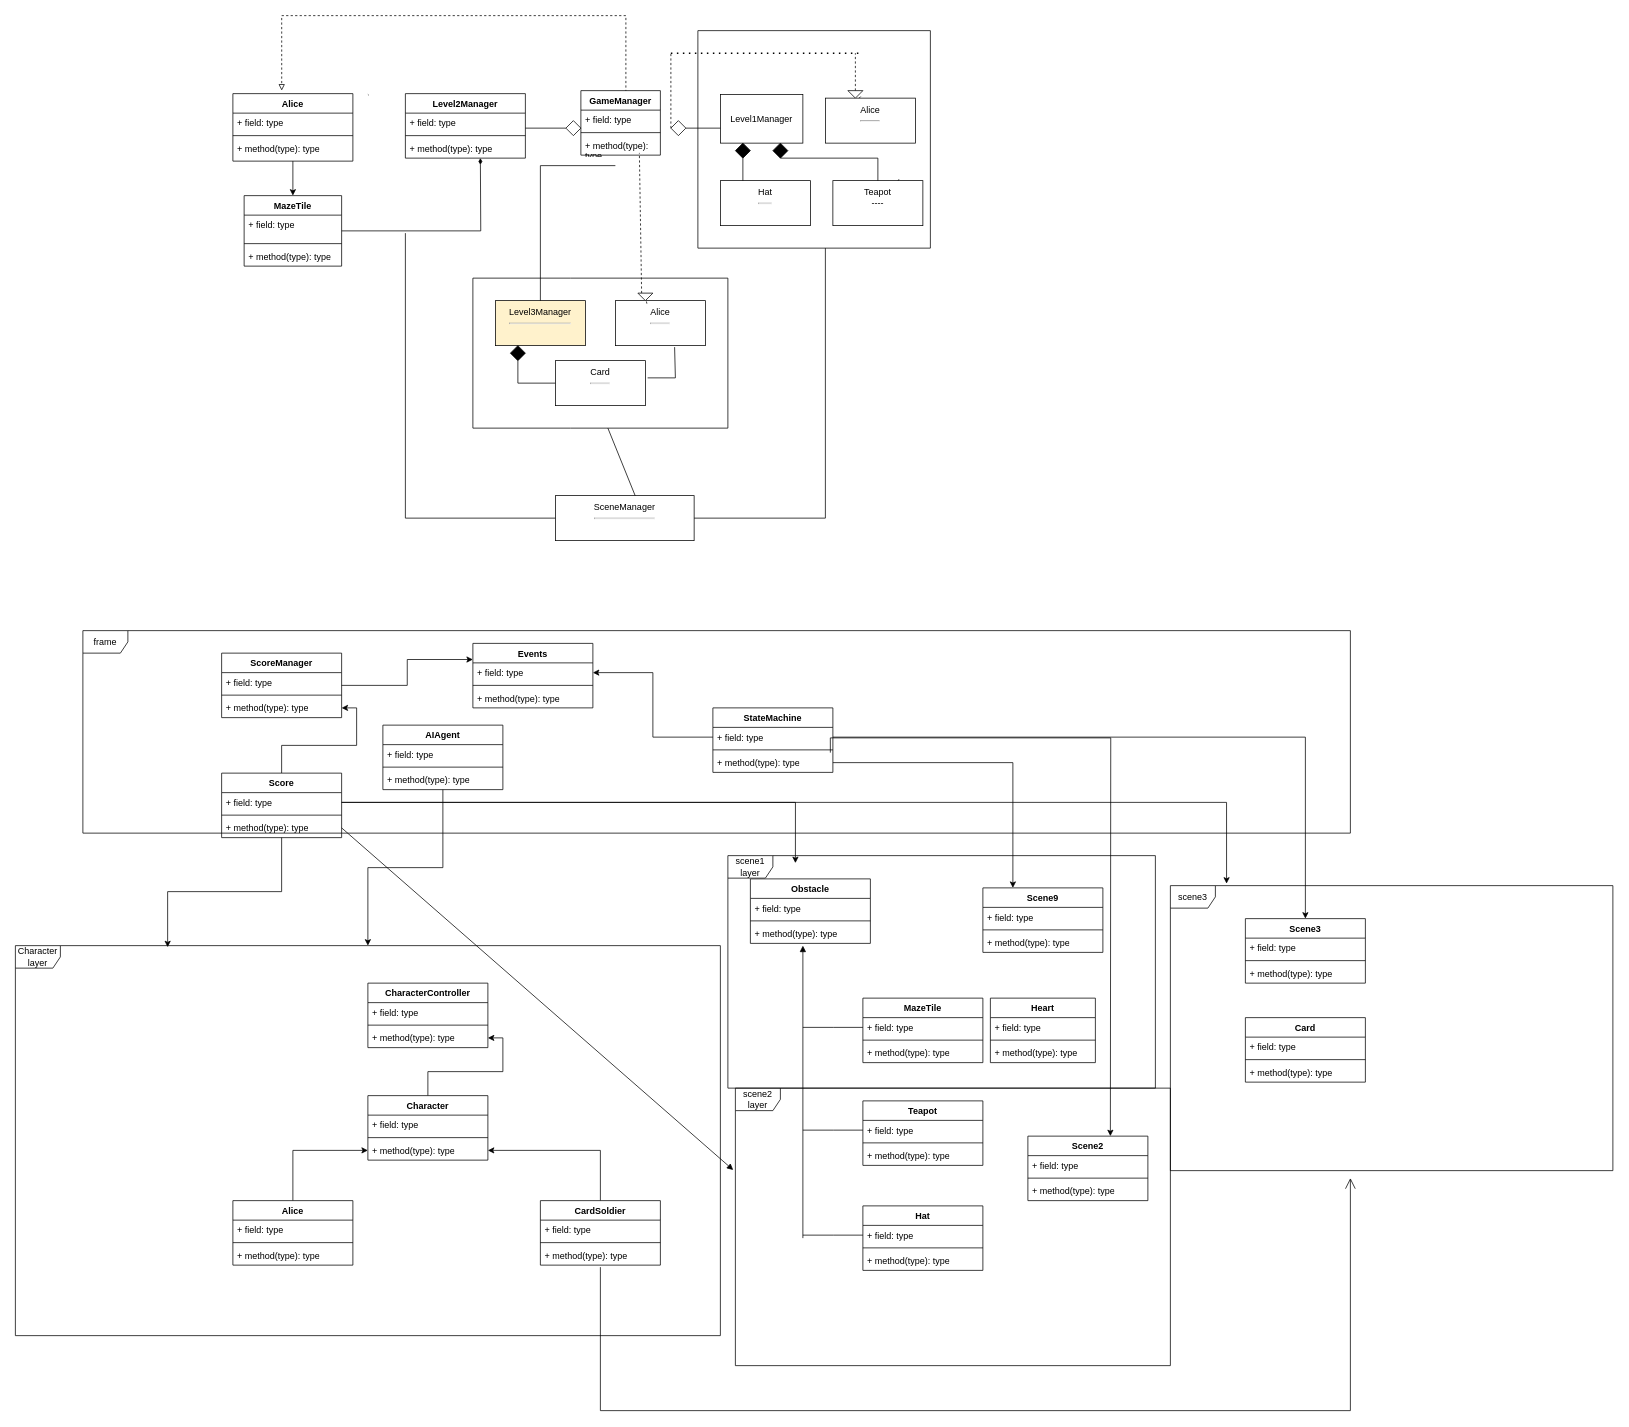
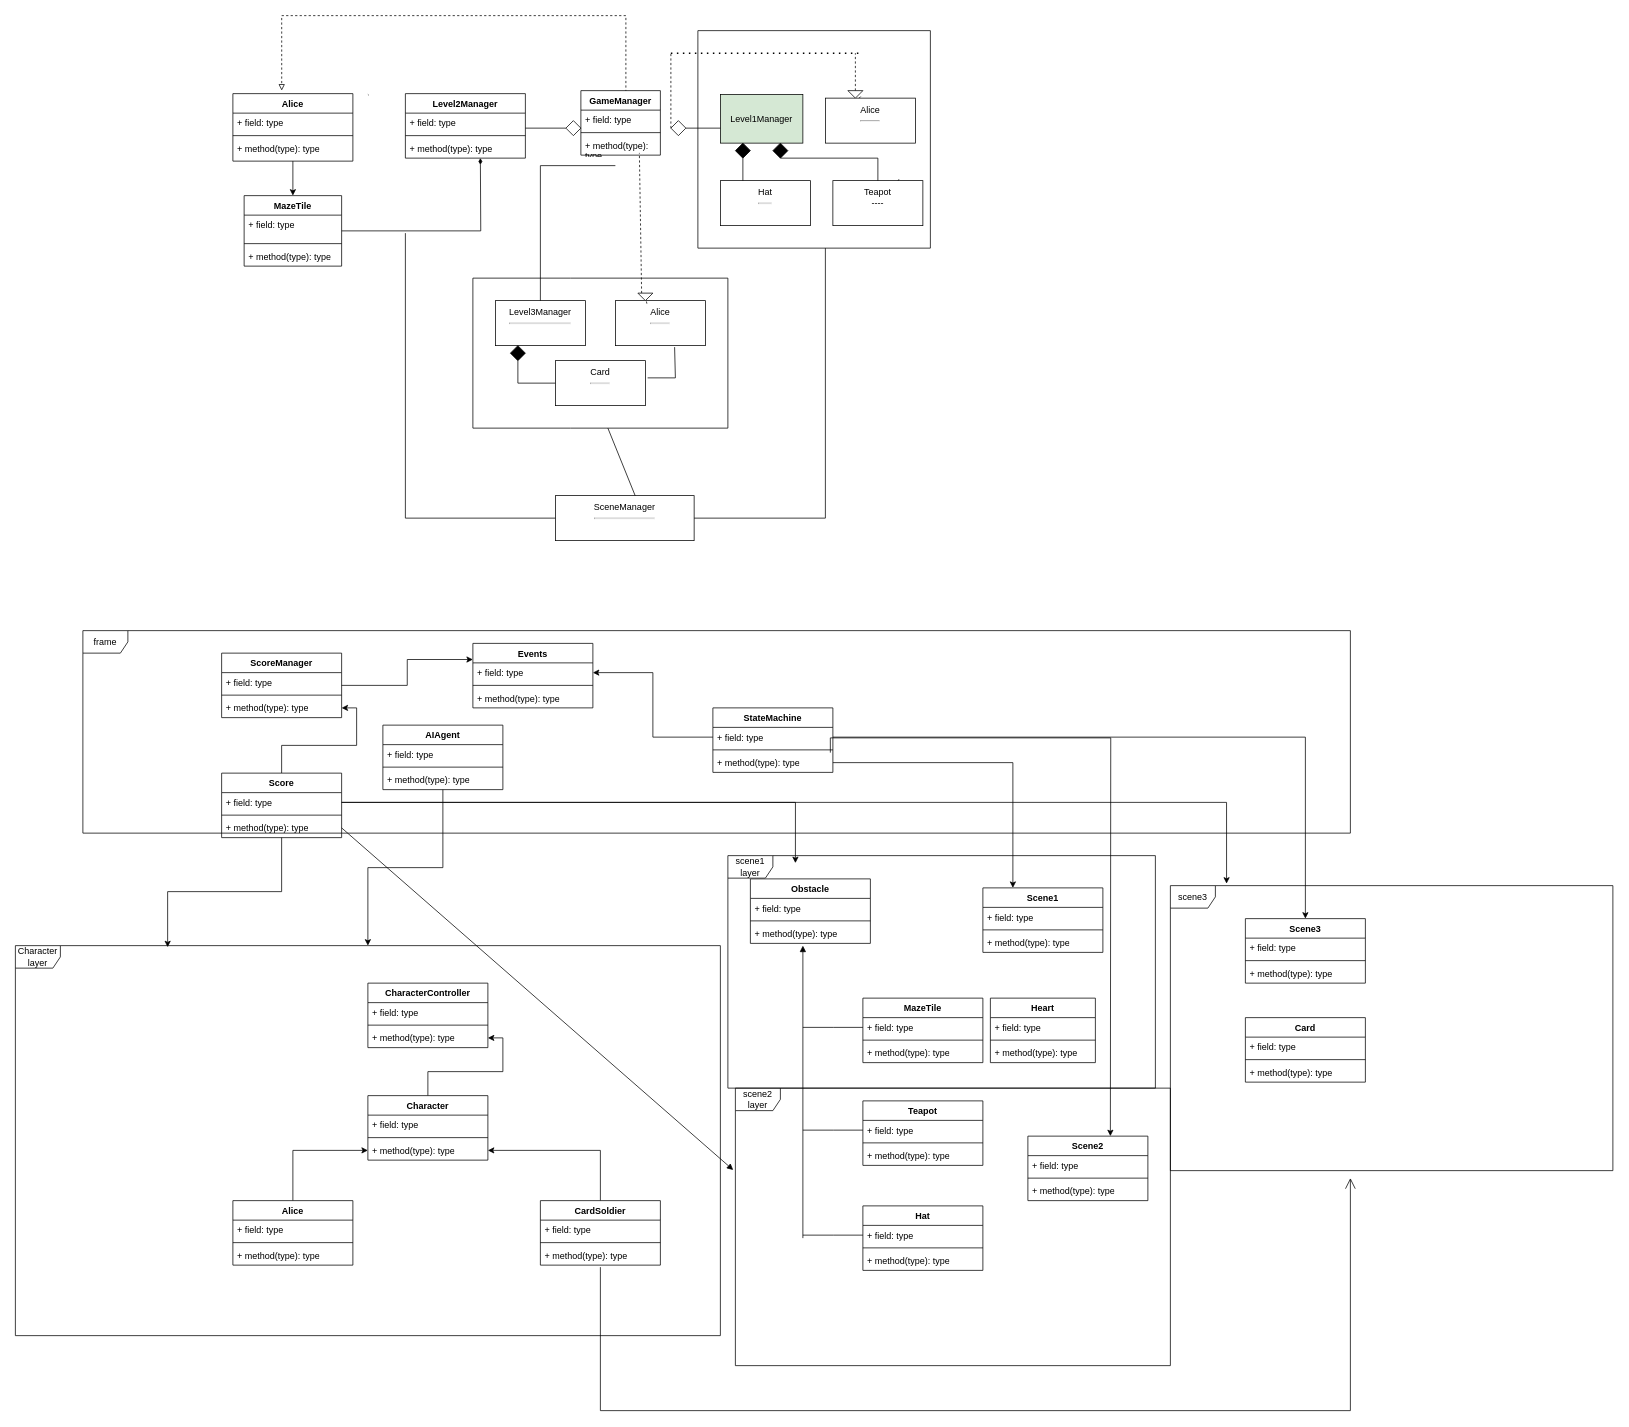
node "Level1Manager": fillcolor #ffffff -> #d5e8d4
node "Level3Manager": fillcolor #fff2cc -> #ffffff
node "Scene9": label "Scene9" -> "Scene1"
